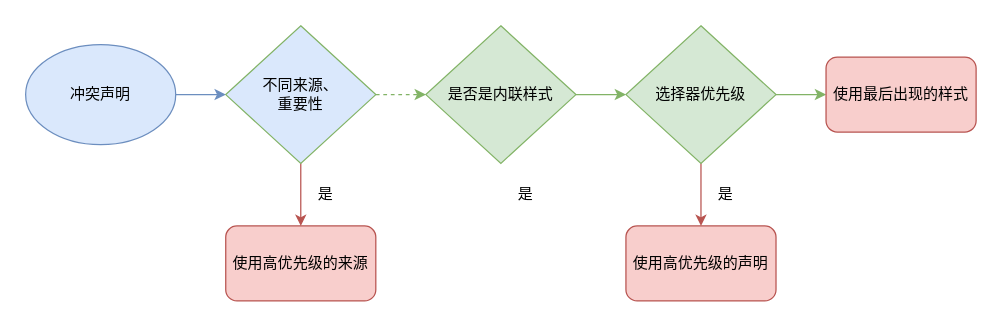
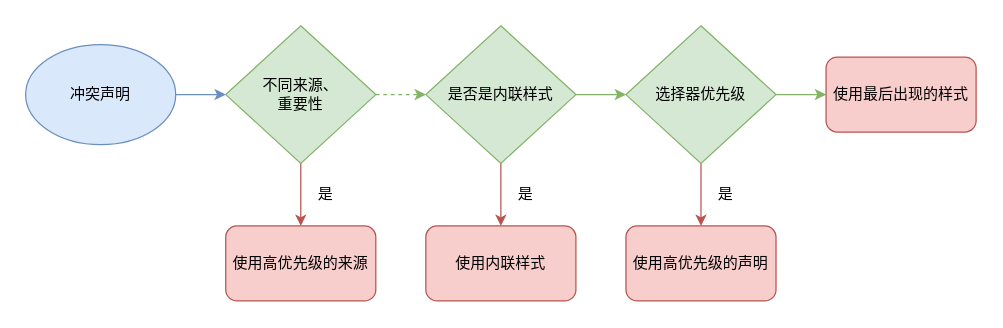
node "不同来源、 重要性": fillcolor #dae8fc -> #d5e8d4
edge "是否是内联样式" -> "使用内联样式": added
node "使用内联样式": added
